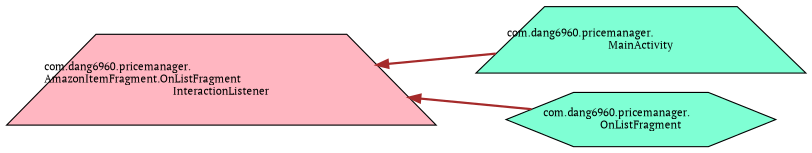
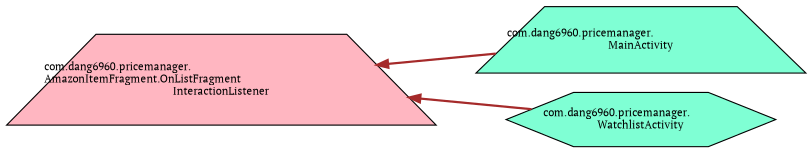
node "com.dang6960.pricemanager. OnListFragment": label "com.dang6960.pricemanager. OnListFragment" -> "com.dang6960.pricemanager. WatchlistActivity"
